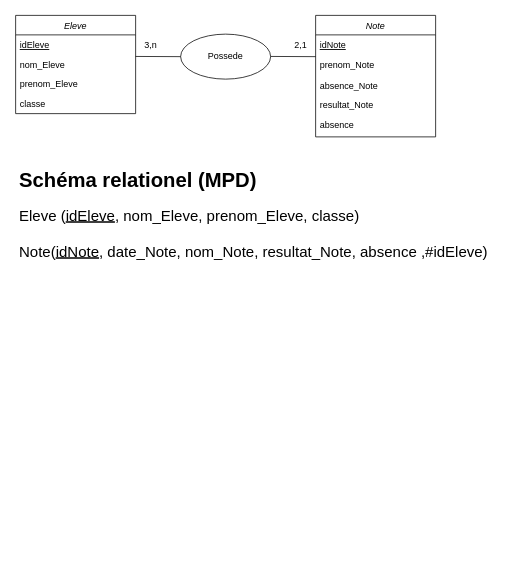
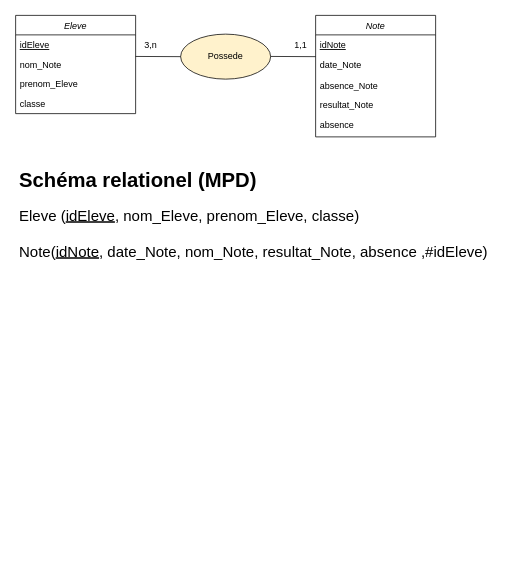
node "2,1": label "2,1" -> "1,1"
node "Possede": fillcolor #ffffff -> #fff2cc
node "nom_Eleve": label "nom_Eleve" -> "nom_Note"
node "prenom_Note": label "prenom_Note" -> "date_Note"
